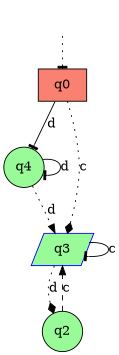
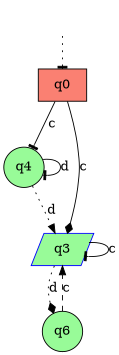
edge "q0" -> "q4": label "d" -> "c"
edge "q0" -> "q3": style dotted -> solid
node "q2": label "q2" -> "q6"
